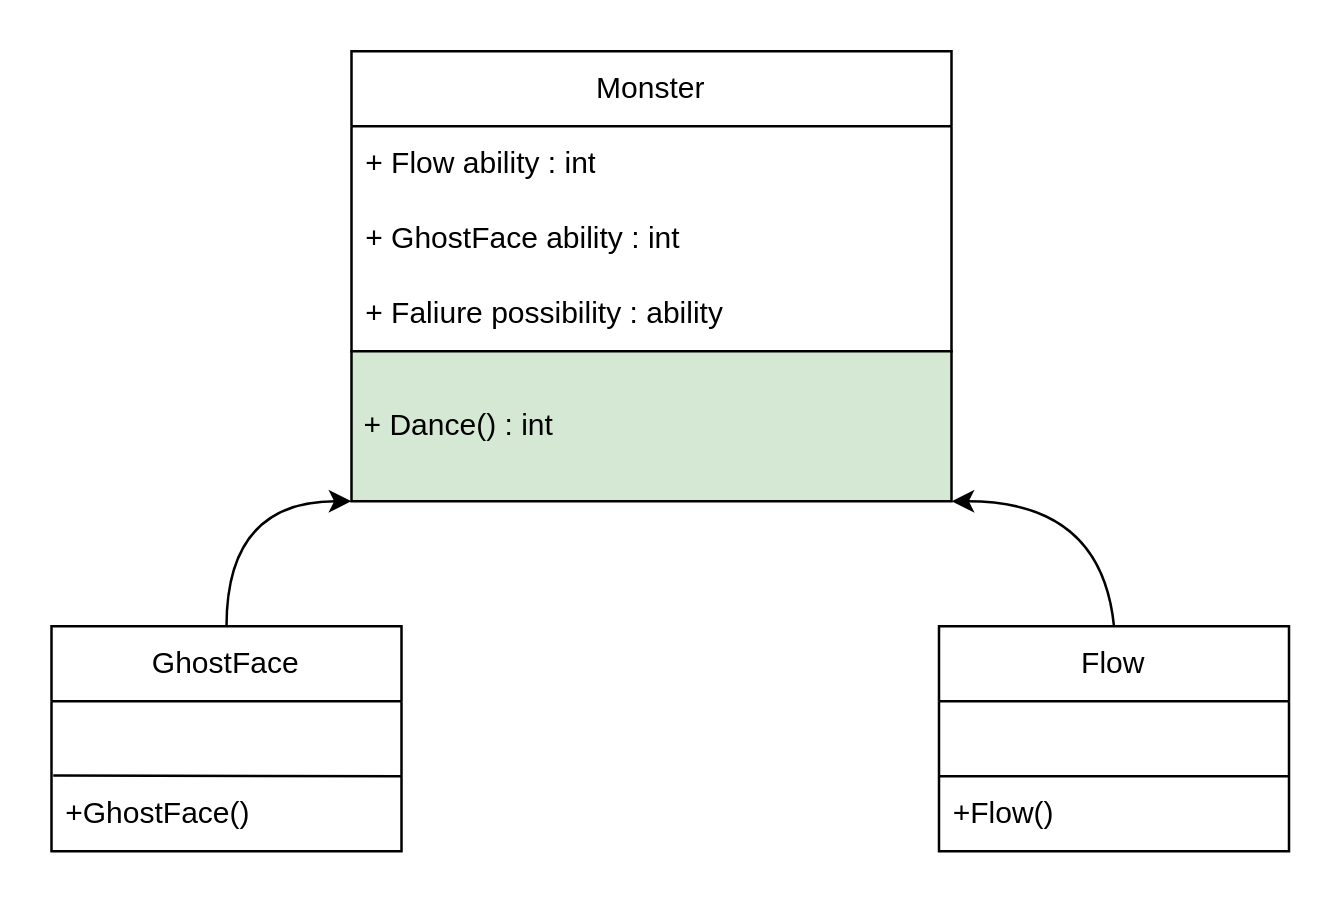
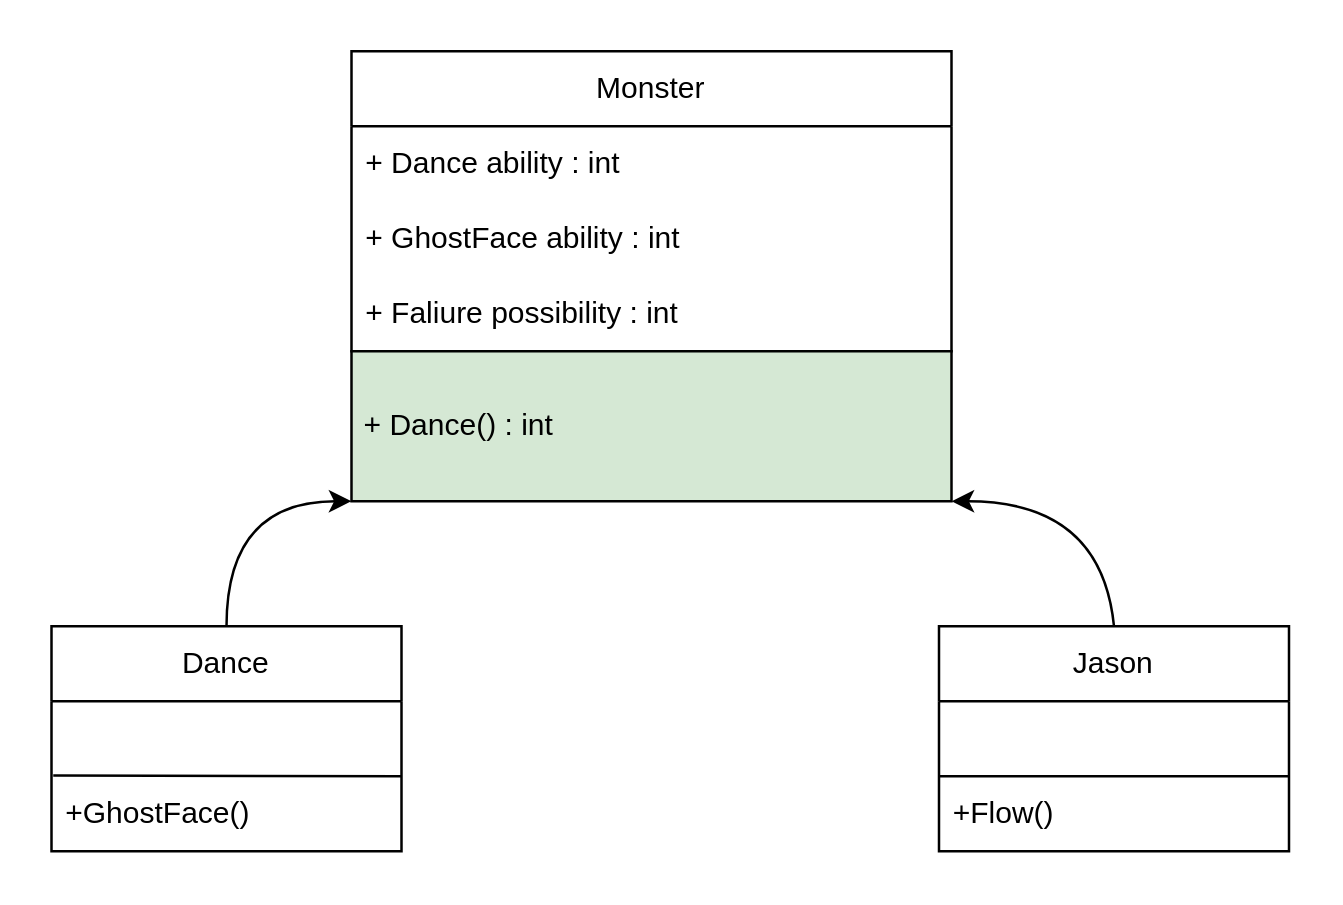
node "+ Flow ability : int": label "+ Flow ability : int" -> "+ Dance ability : int"
node "+ Faliure possibility : ability": label "+ Faliure possibility : ability" -> "+ Faliure possibility : int"
node "GhostFace": label "GhostFace" -> "Dance"
node "Flow": label "Flow" -> "Jason"
